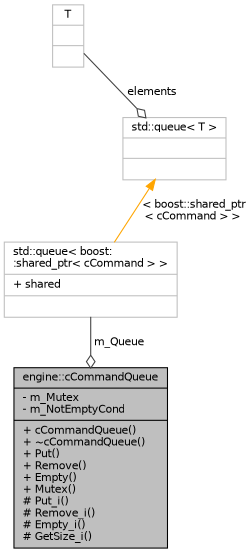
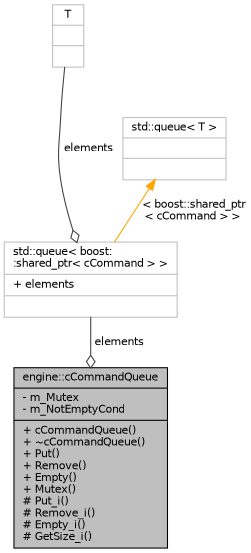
edge "T" -> "std::queue< T >": now "T" -> "std::queue< boost:"
node "std::queue< boost:": text "+ shared" -> "+ elements"
edge "std::queue< boost:" -> "engine::cCommandQueue": label " m_Queue" -> " elements"
